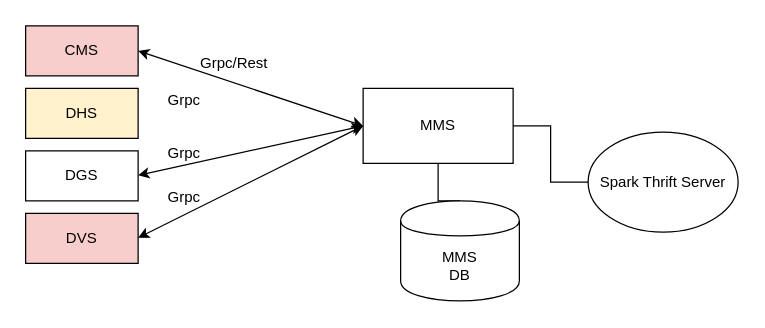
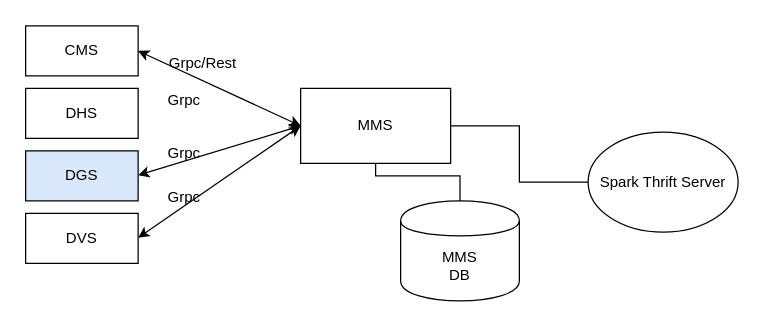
node "CMS": fillcolor #f8cecc -> #ffffff
node "Grpc/Rest": moved (234, 63) -> (203, 63)
node "DHS": fillcolor #fff2cc -> #ffffff
node "MMS": moved (438, 126) -> (376, 126)
node "DGS": fillcolor #ffffff -> #dae8fc
node "DVS": fillcolor #f8cecc -> #ffffff
